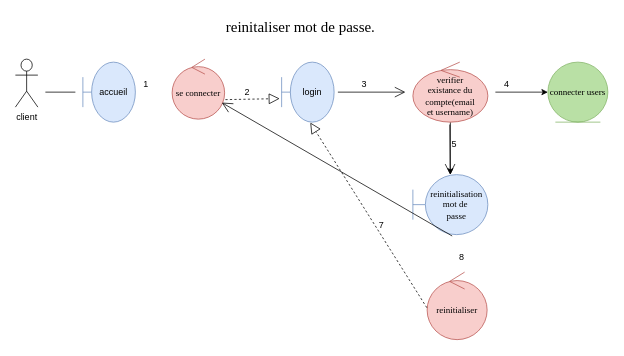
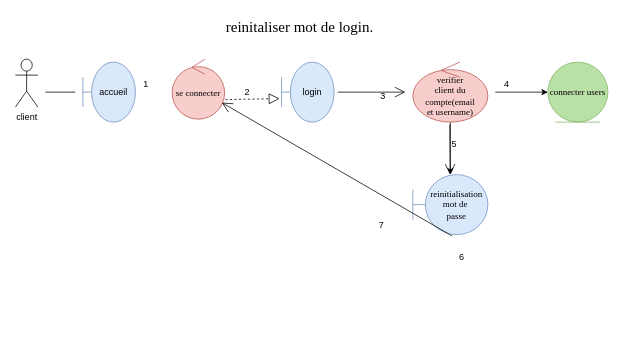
node "reinitaliser mot de passe.": label "reinitaliser mot de passe." -> "reinitaliser mot de login."
node "3": moved (368, 84) -> (387, 96)
node "verifier existance du compte(email et username)": label "verifier existance du compte(email et username)" -> "verifier client du compte(email et username)"
edge "reinitialiser" -> "login": removed
node "8": label "8" -> "6"
node "reinitialiser": removed
